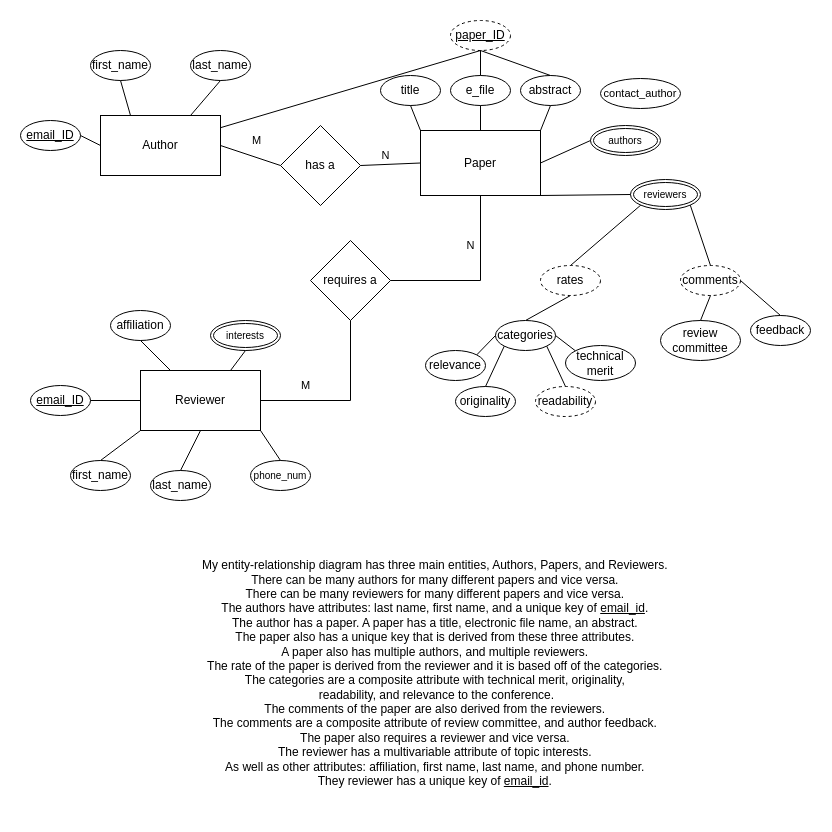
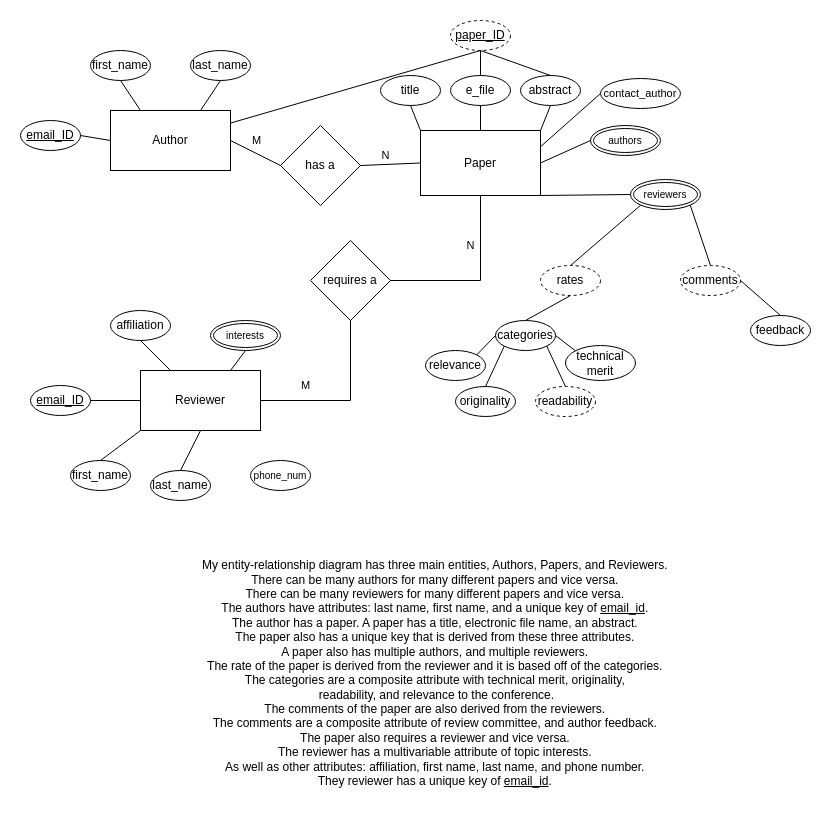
edge "contact_author" -- "Paper": added
node "Author": moved (161, 146) -> (171, 141)
edge "comments" -- "review committee": removed
node "review committee": removed
edge "Reviewer" -- "phone_num": removed
